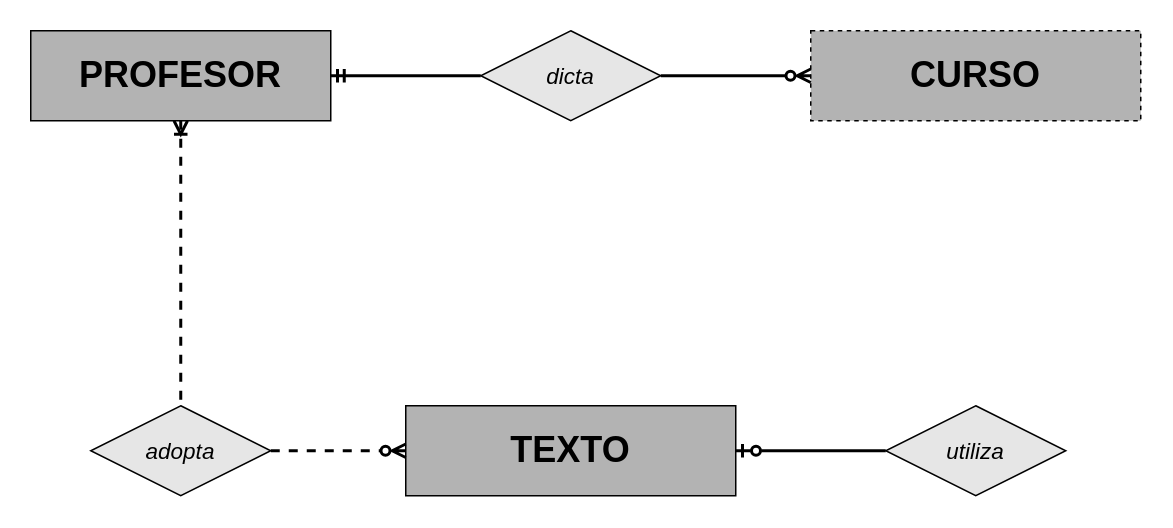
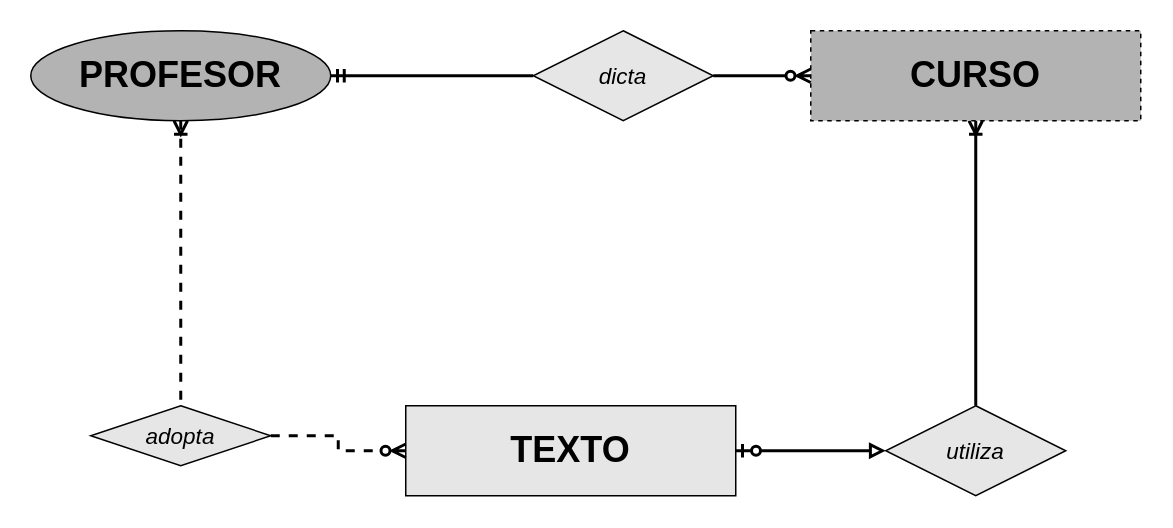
node "PROFESOR": shape rectangle -> ellipse
node "dicta": moved (571, 76) -> (623, 76)
edge "utiliza" -> "CURSO": added
node "adopta": size 180x90 -> 180x60
node "TEXTO": fillcolor #b3b3b3 -> #e6e6e6
edge "utiliza" -> "TEXTO": arrowhead none -> block
